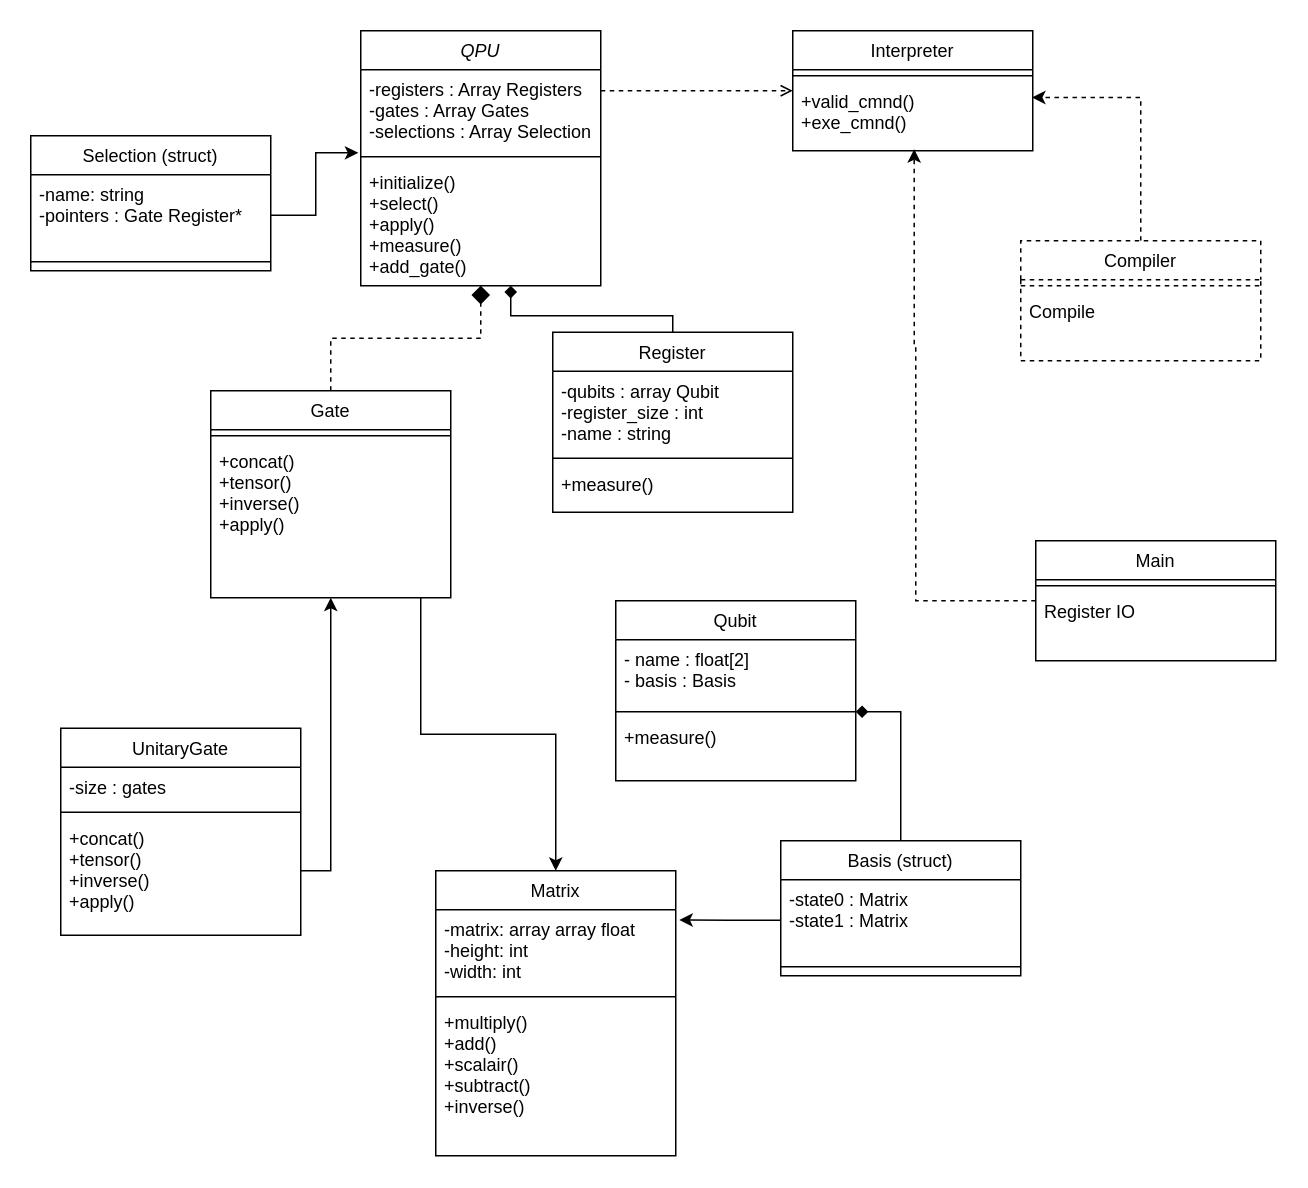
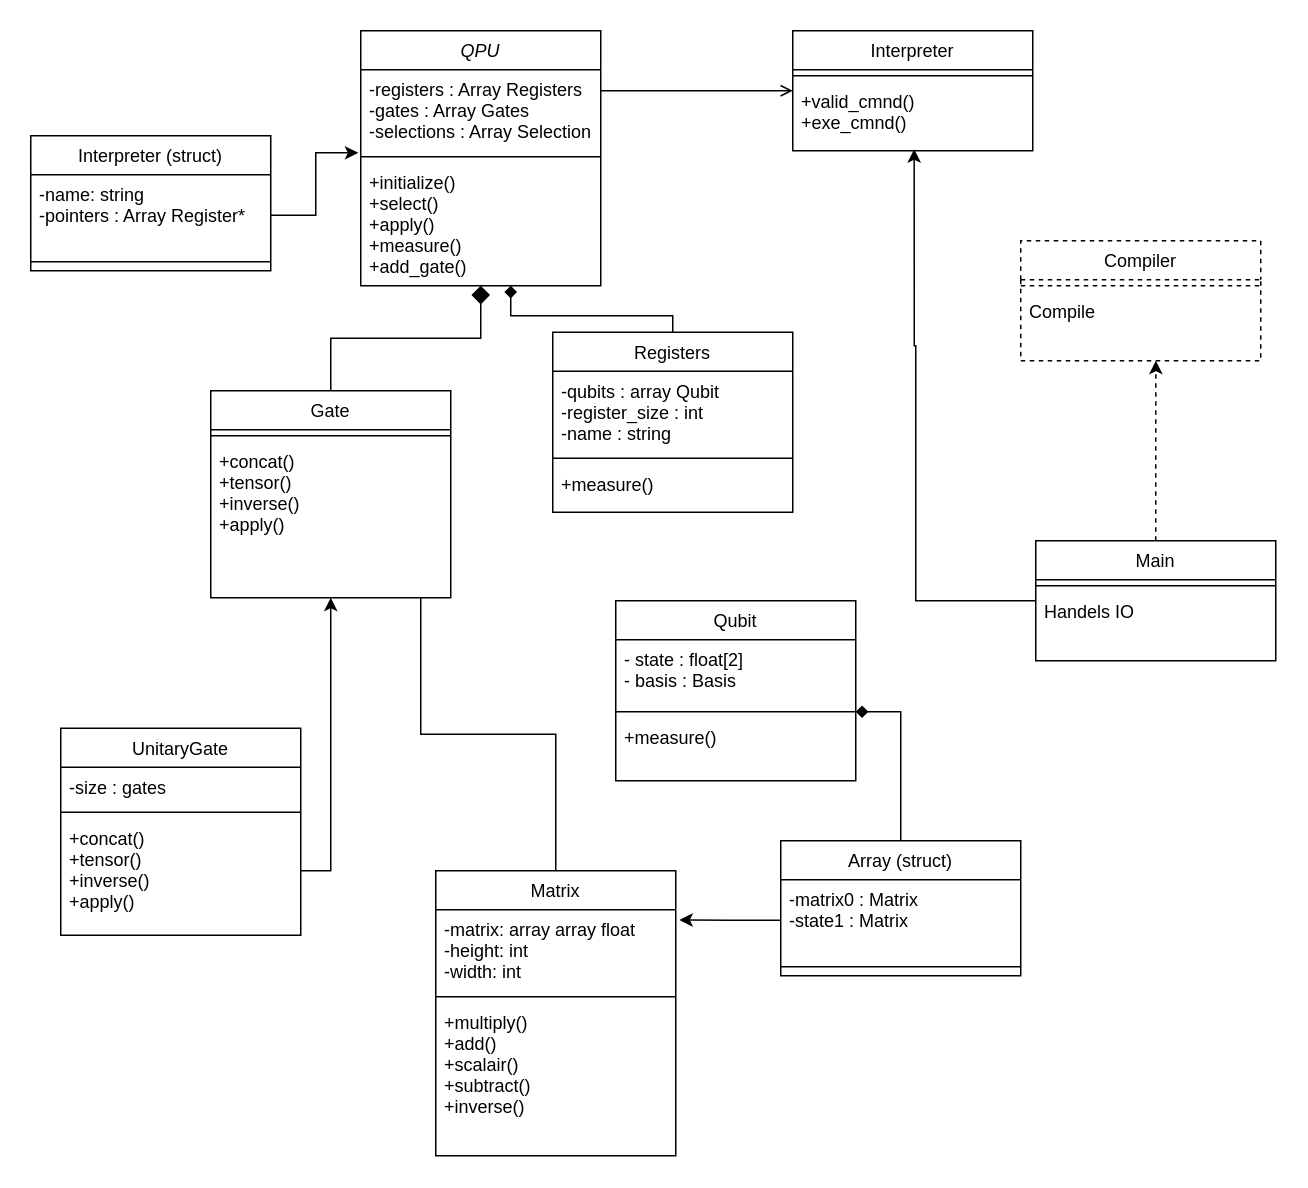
edge "QPU" -> "Interpreter": style dashed -> solid
edge "Compiler" -> "+valid_cmnd() +exe_cmnd()": removed
node "Selection (struct)": label "Selection (struct)" -> "Interpreter (struct)"
node "-name: string -pointers : Gate Register*": label "-name: string -pointers : Gate Register*" -> "-name: string -pointers : Array Register*"
edge "Gate" -> "QPU": style dashed -> solid
node "Register": label "Register" -> "Registers"
edge "Main" -> "+valid_cmnd() +exe_cmnd()": style dashed -> solid
edge "Main" -> "Compile": added
node "Register IO": label "Register IO" -> "Handels IO"
node "- name : float[2] - basis : Basis": label "- name : float[2] - basis : Basis" -> "- state : float[2] - basis : Basis"
edge "Gate" -> "Matrix": arrowhead classic -> none
node "Basis (struct)": label "Basis (struct)" -> "Array (struct)"
node "-state0 : Matrix -state1 : Matrix": label "-state0 : Matrix -state1 : Matrix" -> "-matrix0 : Matrix -state1 : Matrix"
